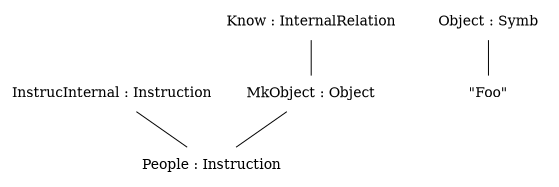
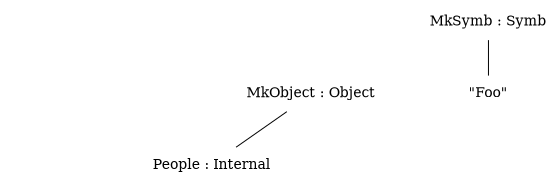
node "Know : InternalRelation": removed
node "Object : Symb": label "Object : Symb" -> "MkSymb : Symb"
node "InstrucInternal : Instruction": removed
node "People : Instruction": label "People : Instruction" -> "People : Internal"
